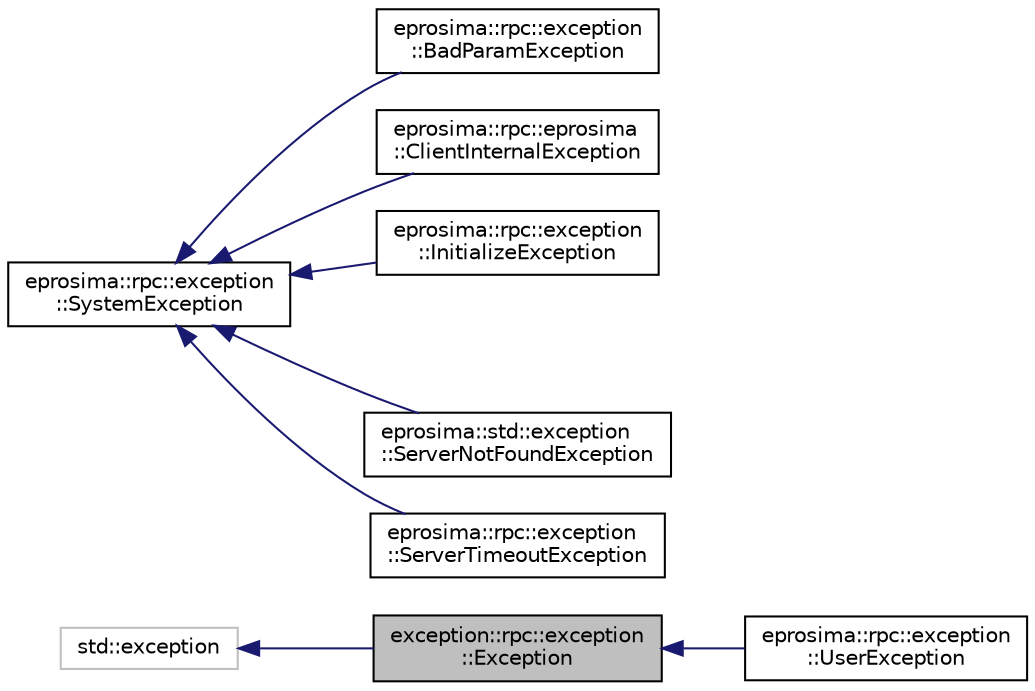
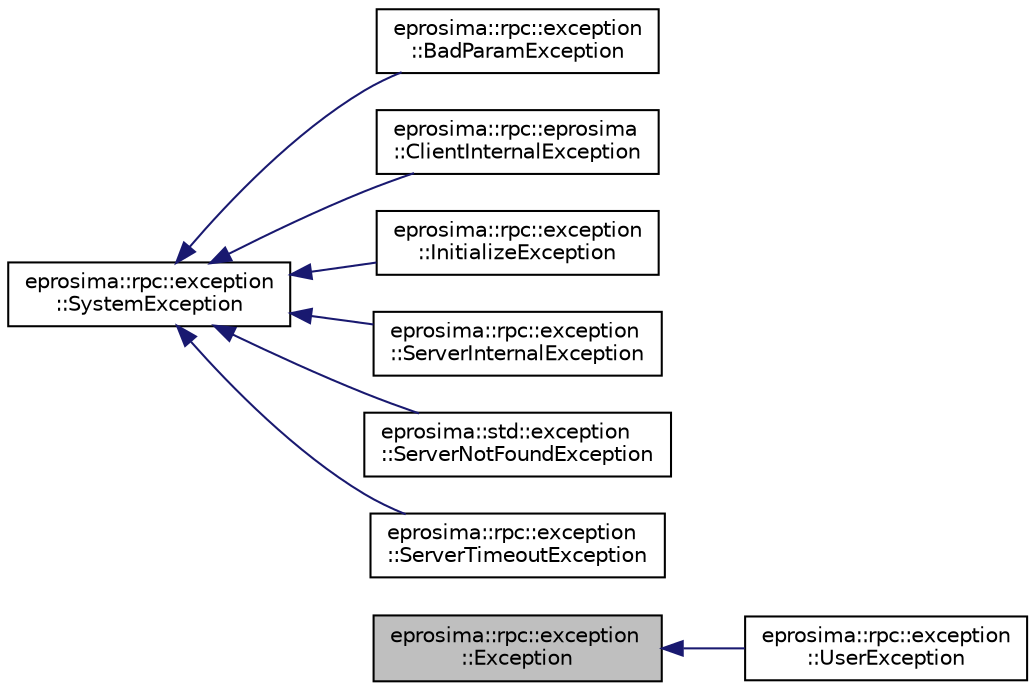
node "eprosima::rpc::exception ::ServerInternalException": added
node "std::exception": removed
node "exception::rpc::exception ::Exception": label "exception::rpc::exception ::Exception" -> "eprosima::rpc::exception ::Exception"
